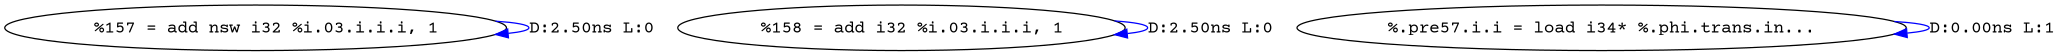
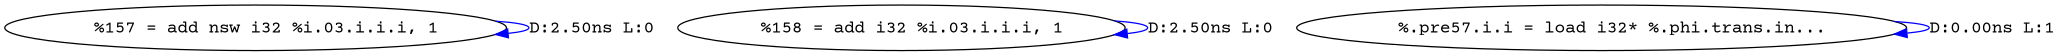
node "%.pre57.i.i = load i34* %.phi.trans.in...": label "%.pre57.i.i = load i34* %.phi.trans.in..." -> "%.pre57.i.i = load i32* %.phi.trans.in..."
